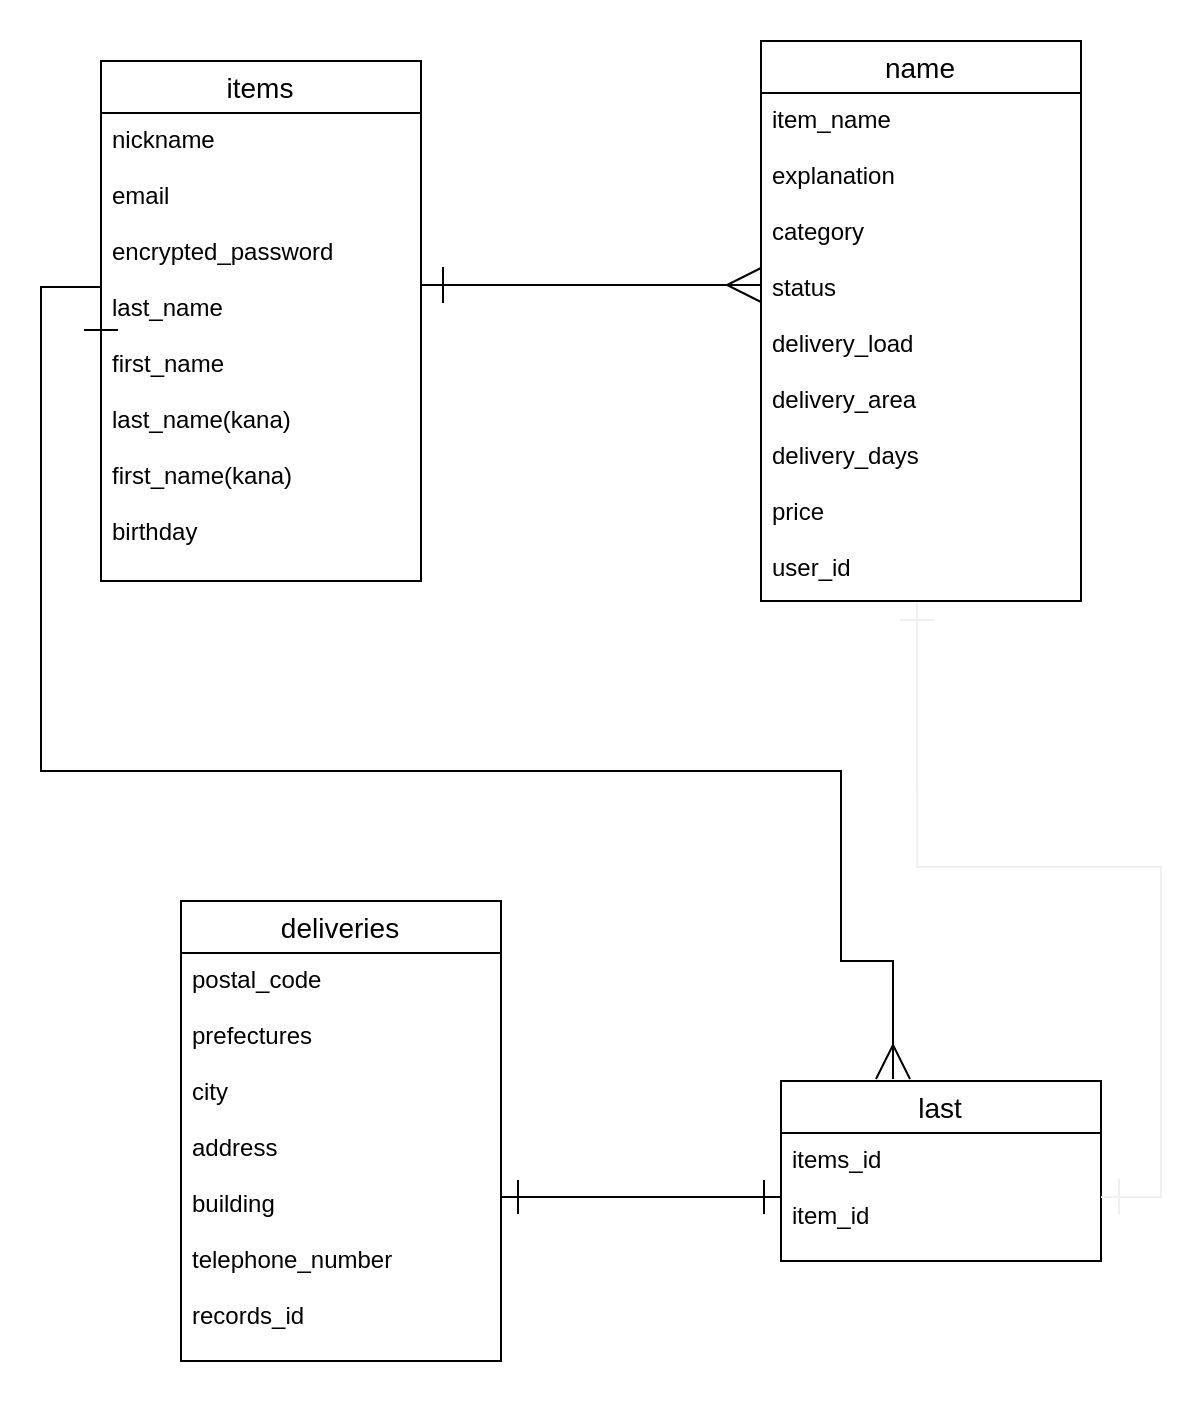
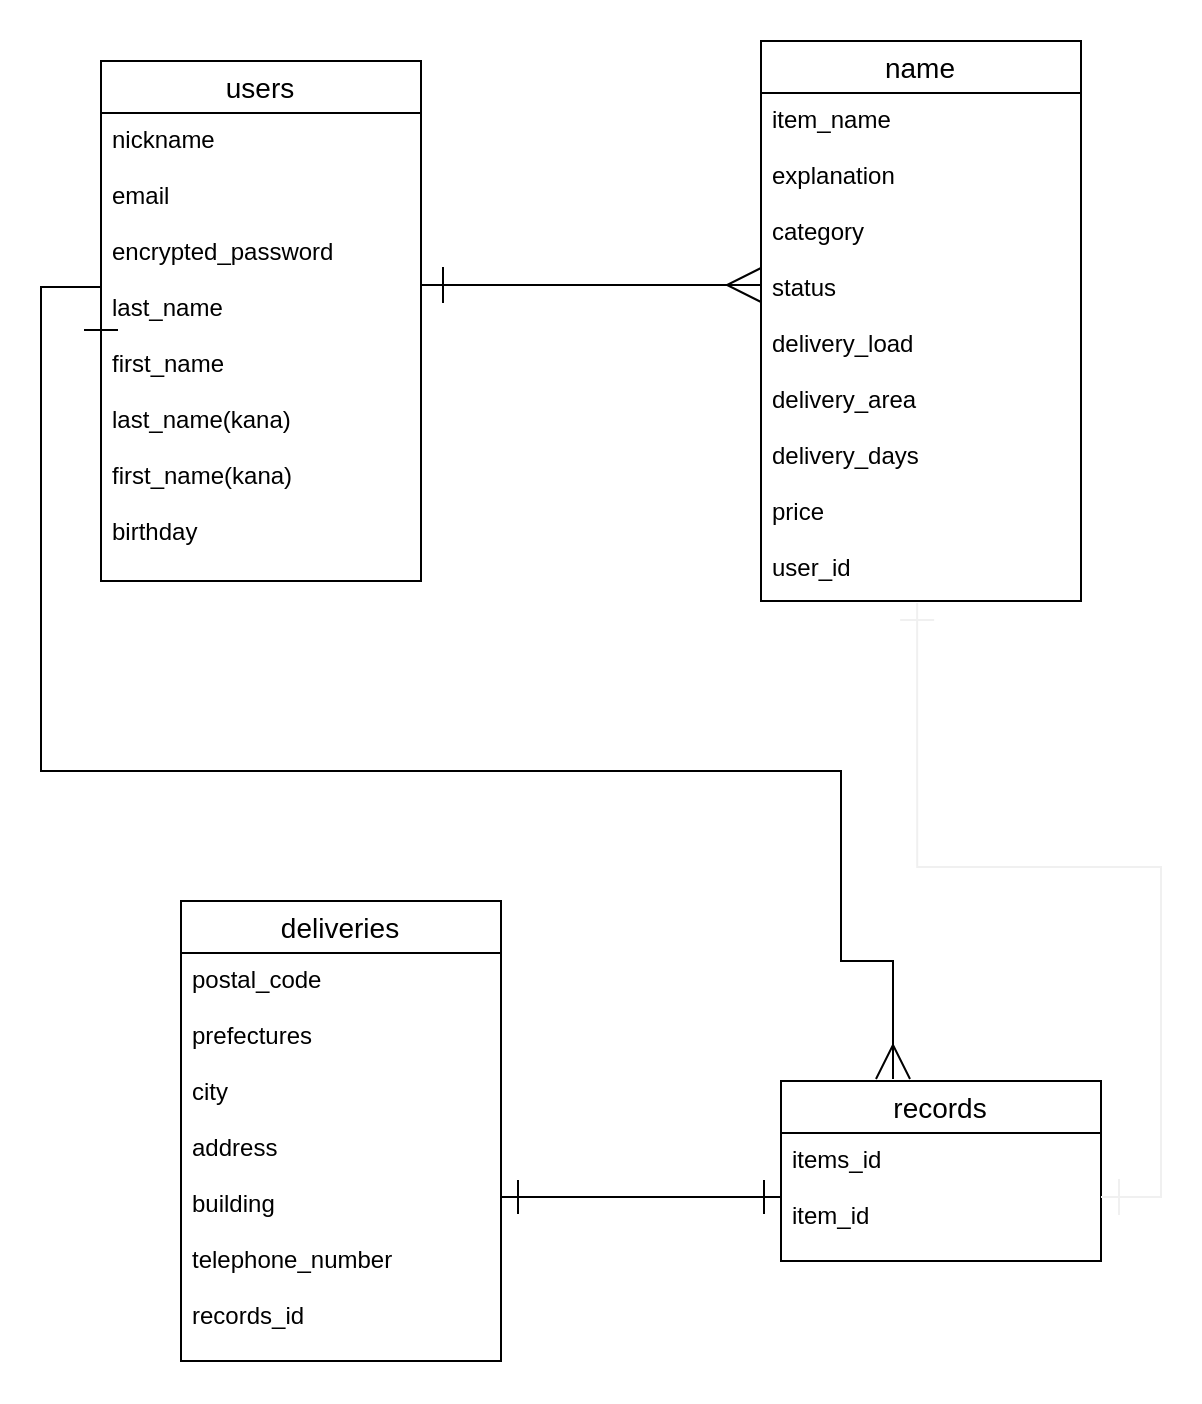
node "items": label "items" -> "users"
node "last": label "last" -> "records"
